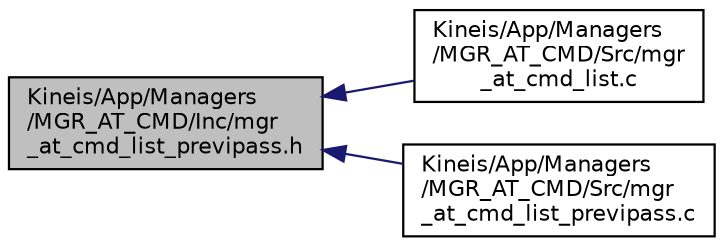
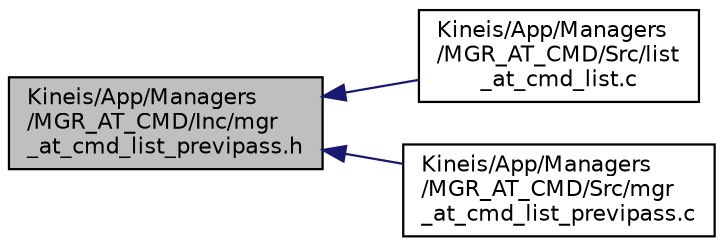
node "Kineis/App/Managers /MGR_AT_CMD/Src/mgr _at_cmd_list.c": label "Kineis/App/Managers /MGR_AT_CMD/Src/mgr _at_cmd_list.c" -> "Kineis/App/Managers /MGR_AT_CMD/Src/list _at_cmd_list.c"
